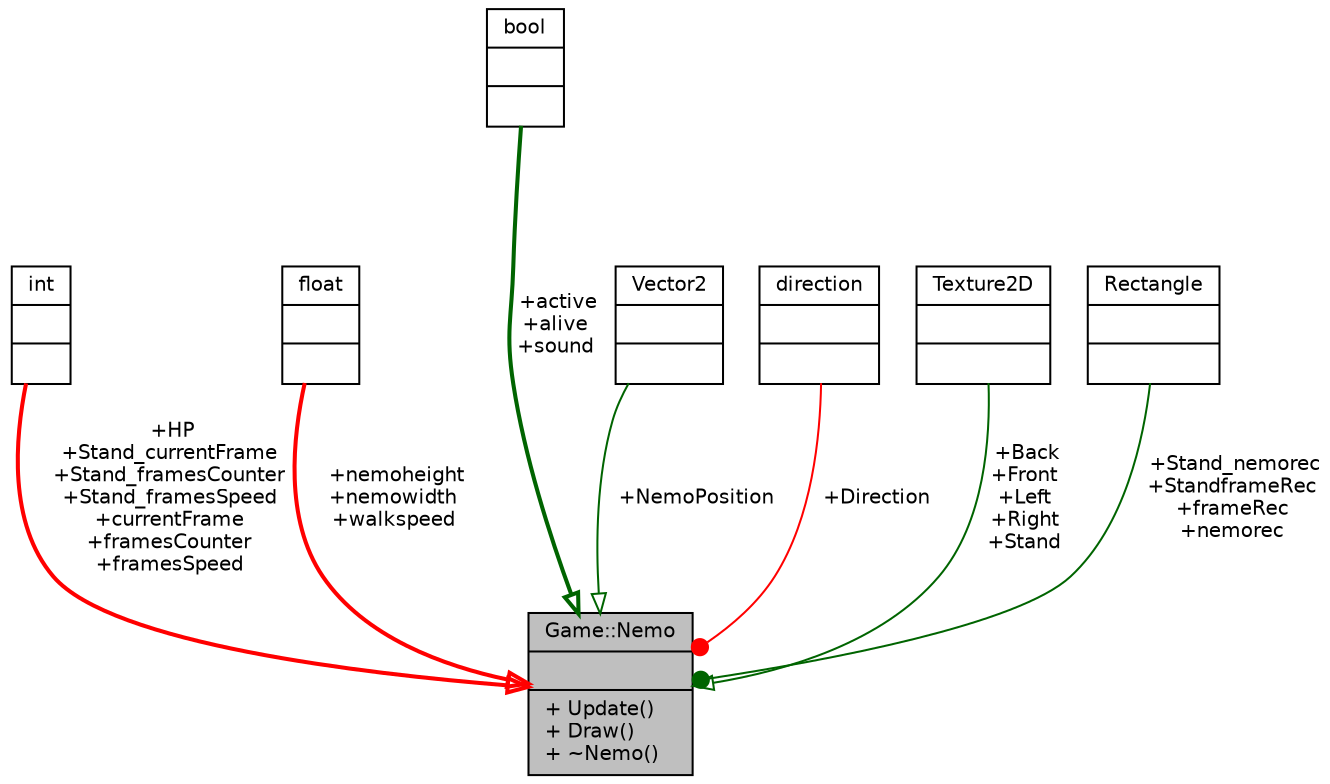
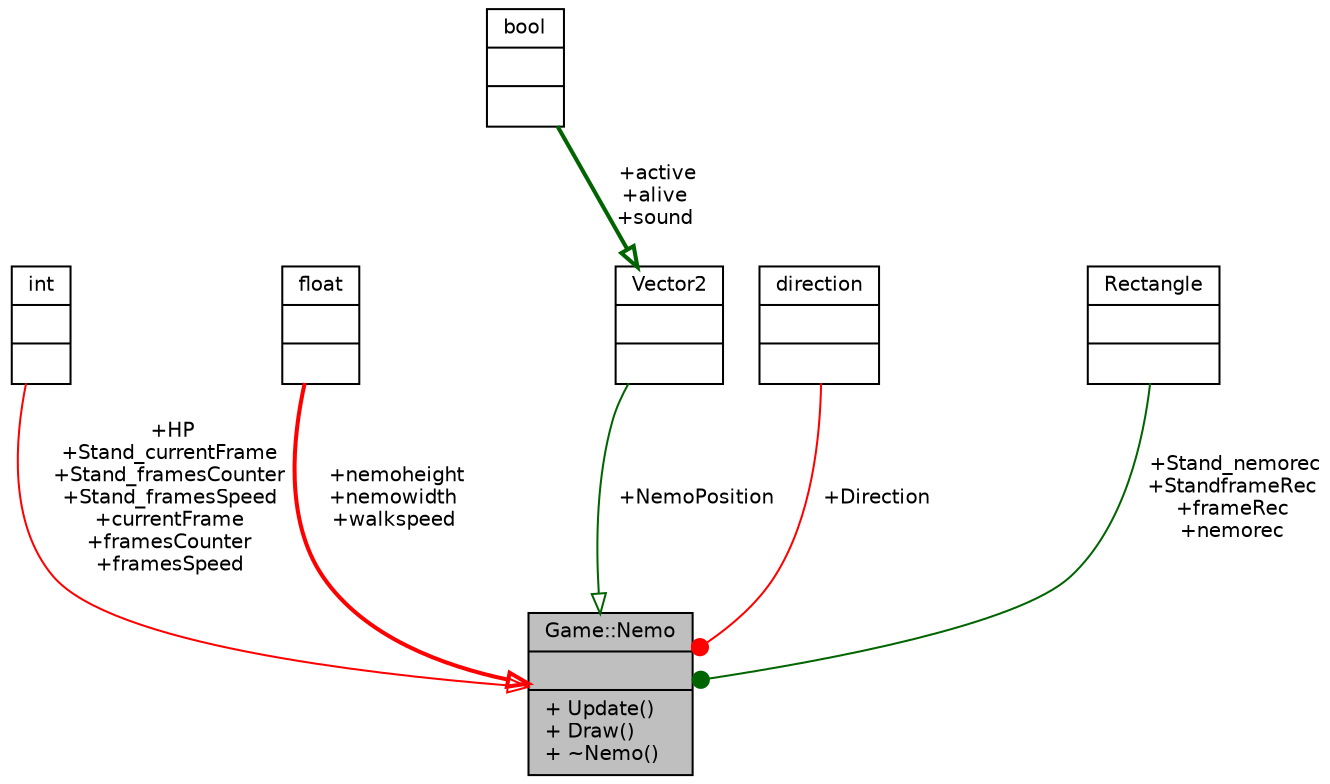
node "Texture2D": removed
edge "bool" -> "Game::Nemo": now "bool" -> "Vector2"
edge "int" -> "Game::Nemo": style bold -> solid
